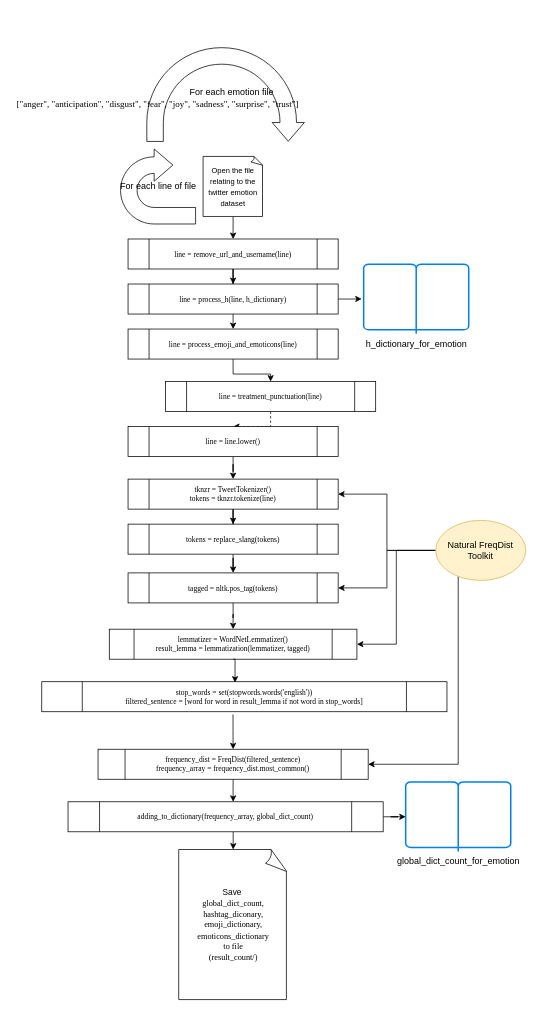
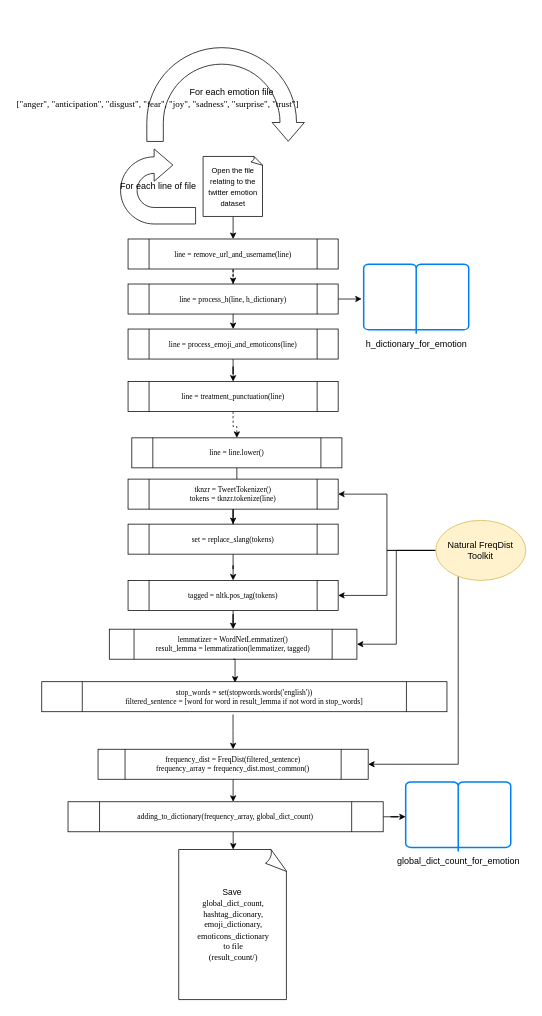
edge "line = remove_url_and_username(line)" -> "line = process_h(line, h_dictionary)": style solid -> dashed
node "line = treatment_punctuation(line)": moved (270, 396) -> (233, 396)
node "line = line.lower()": moved (233, 441) -> (237, 453)
node "tokens = replace_slang(tokens)": label "tokens = replace_slang(tokens)" -> "set = replace_slang(tokens)"
node "tagged = nltk.pos_tag(tokens)": moved (233, 588) -> (233, 595)
